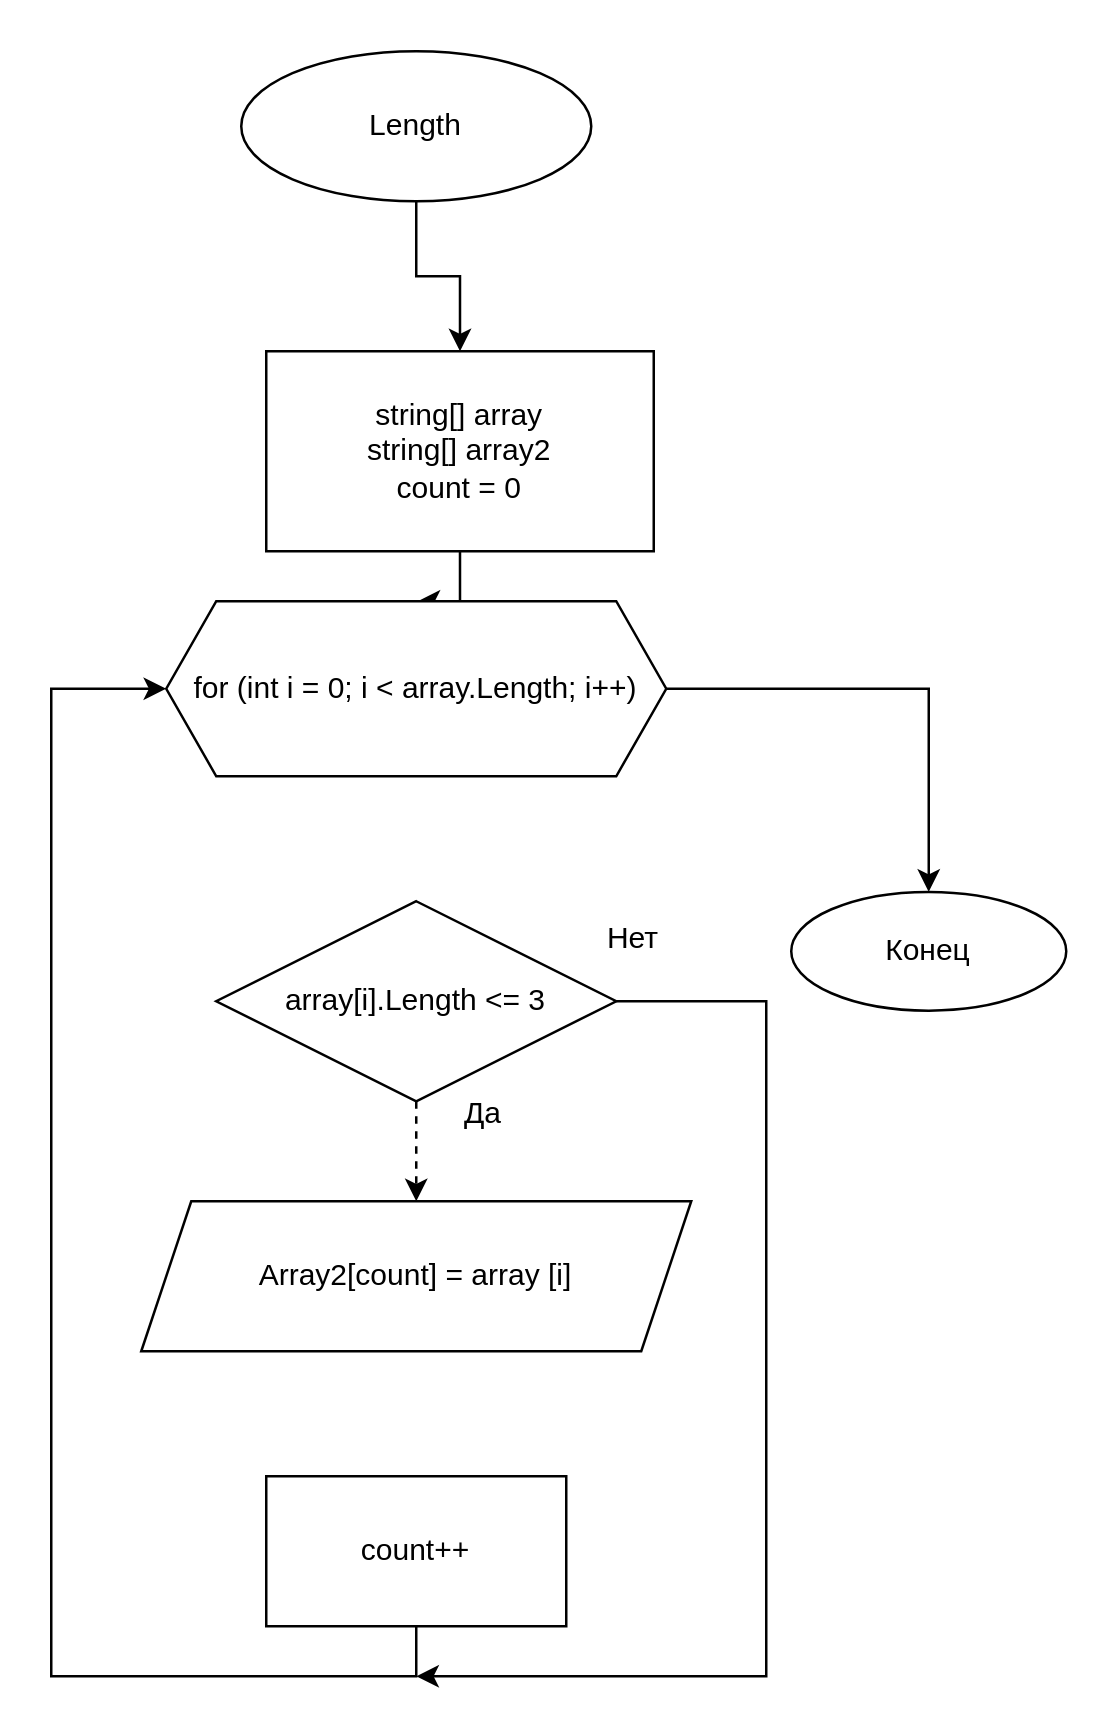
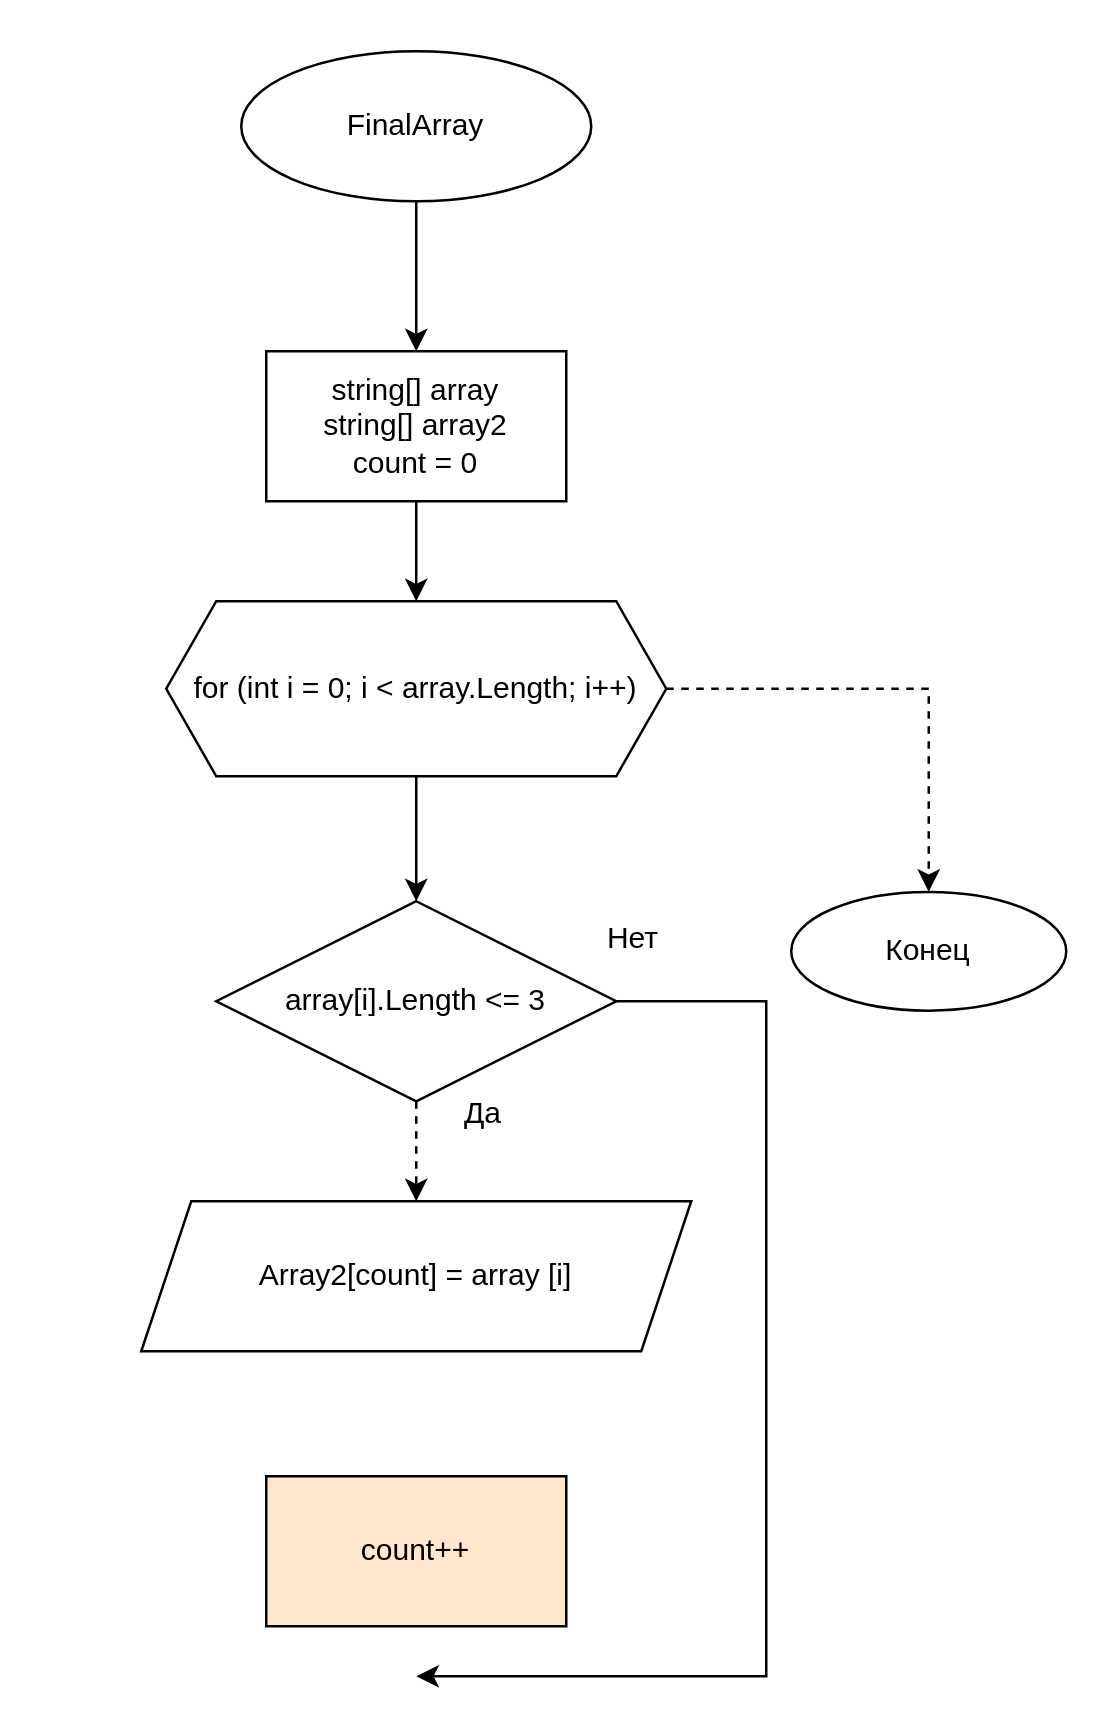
node "Length": label "Length" -> "FinalArray"
node "string[] array string[] array2 count = 0": size 388x200 -> 300x150
edge "for (int i = 0; i < array.Length; i++)" -> "Конец": style solid -> dashed
edge "for (int i = 0; i < array.Length; i++)" -> "array[i].Length <= 3": added
edge "count++" -> "for (int i = 0; i < array.Length; i++)": removed
node "count++": fillcolor #ffffff -> #ffe6cc
